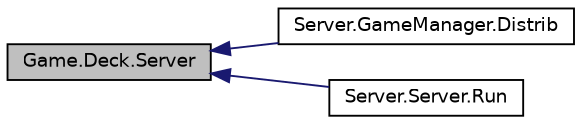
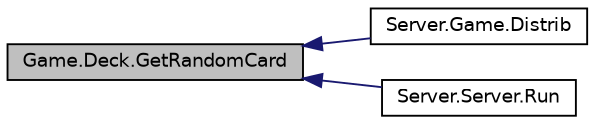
node "Server.GameManager.Distrib": label "Server.GameManager.Distrib" -> "Server.Game.Distrib"
node "Game.Deck.Server": label "Game.Deck.Server" -> "Game.Deck.GetRandomCard"
